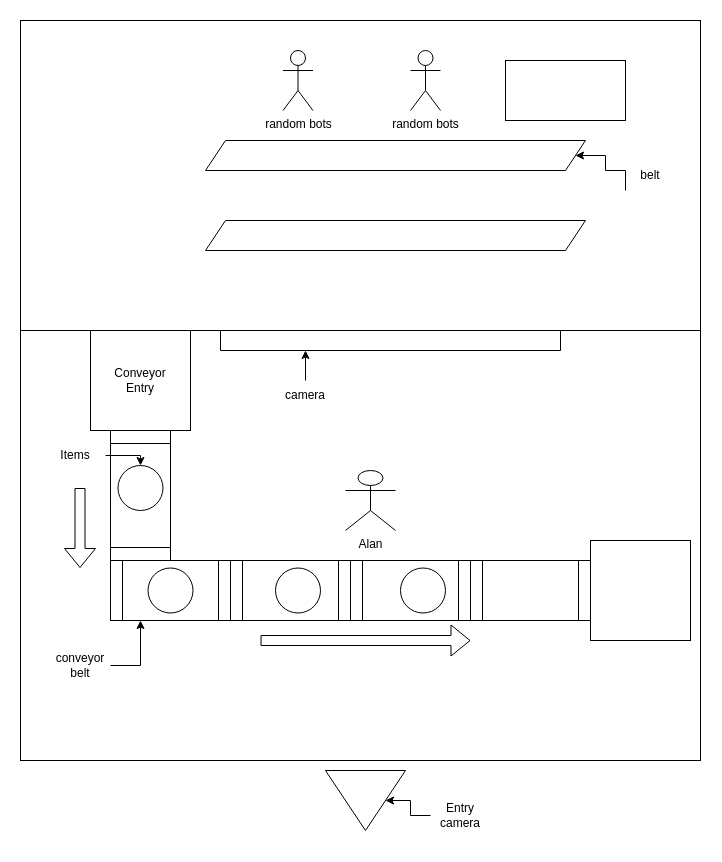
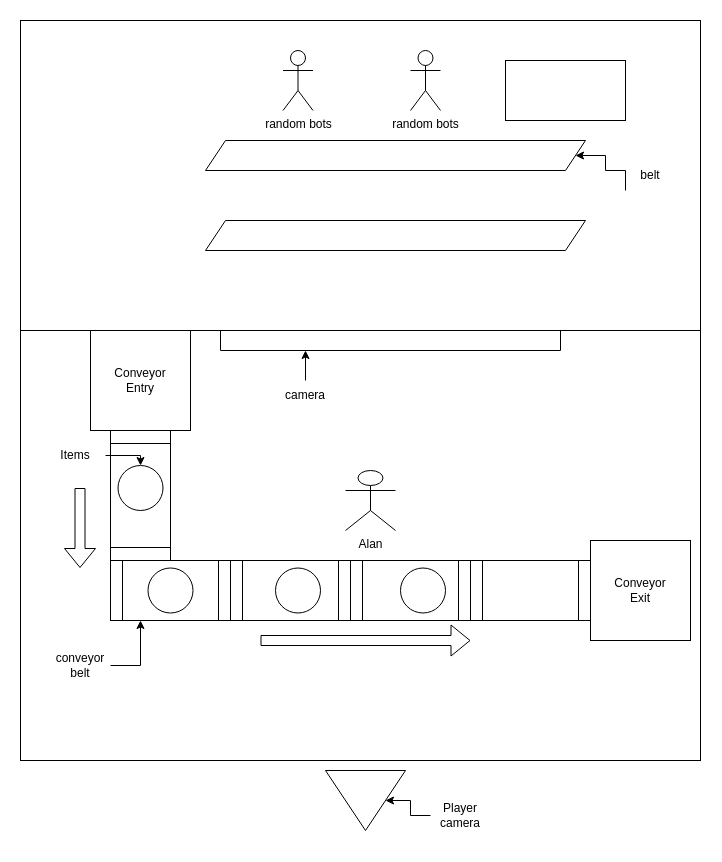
node "Conveyor Exit": added
node "Entry camera": label "Entry camera" -> "Player camera"
